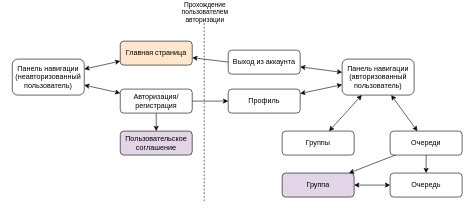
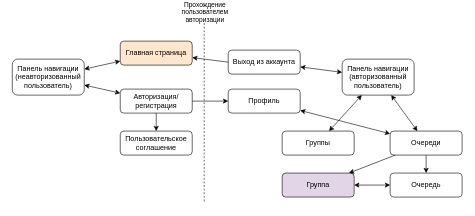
edge "Панель навигации (авторизованный пользователь)" -- "Профиль": now "Очереди" -- "Профиль"
node "Пользовательское соглашение": fillcolor #e1d5e7 -> #ffffff
